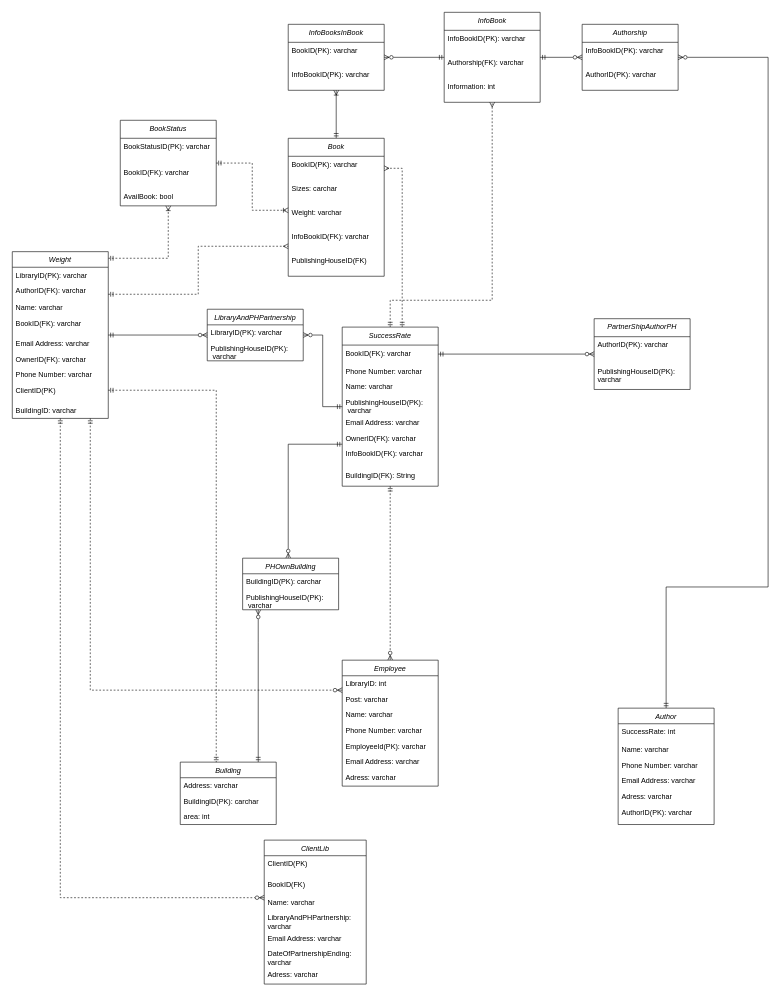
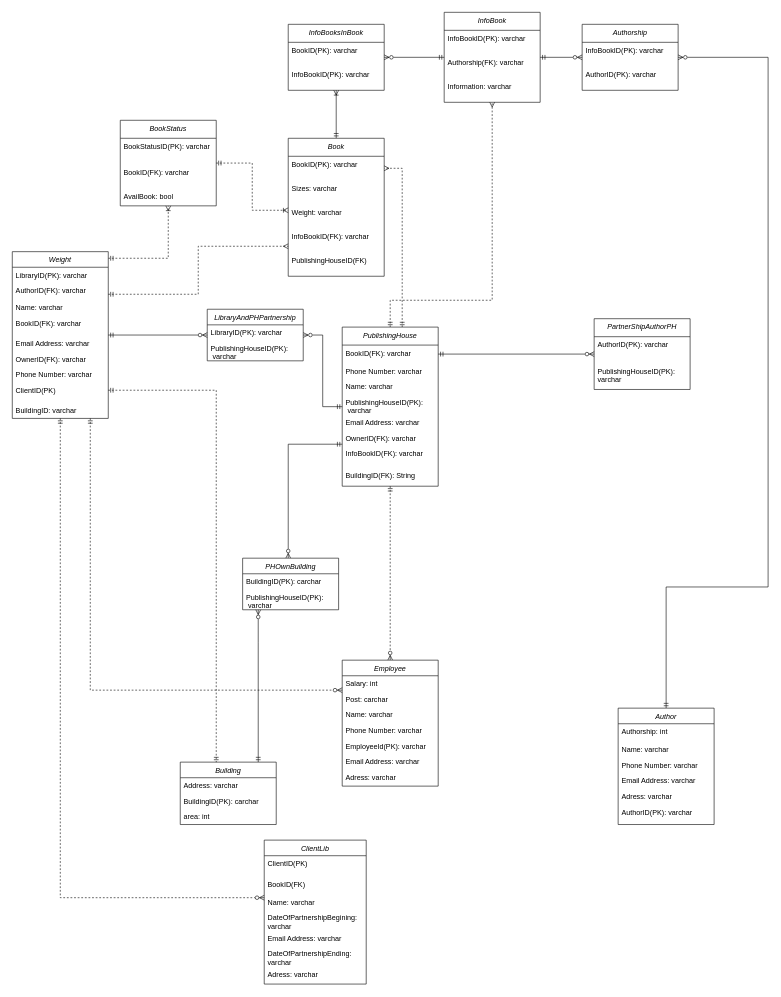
node "Information: int": label "Information: int" -> "Information: varchar"
node "Sizes: carchar": label "Sizes: carchar" -> "Sizes: varchar"
node "SuccessRate": label "SuccessRate" -> "PublishingHouse"
node "LibraryID: int": label "LibraryID: int" -> "Salary: int"
node "Post: varchar": label "Post: varchar" -> "Post: carchar"
node "SuccessRate: int": label "SuccessRate: int" -> "Authorship: int"
node "LibraryAndPHPartnership: varchar": label "LibraryAndPHPartnership: varchar" -> "DateOfPartnershipBegining: varchar"
